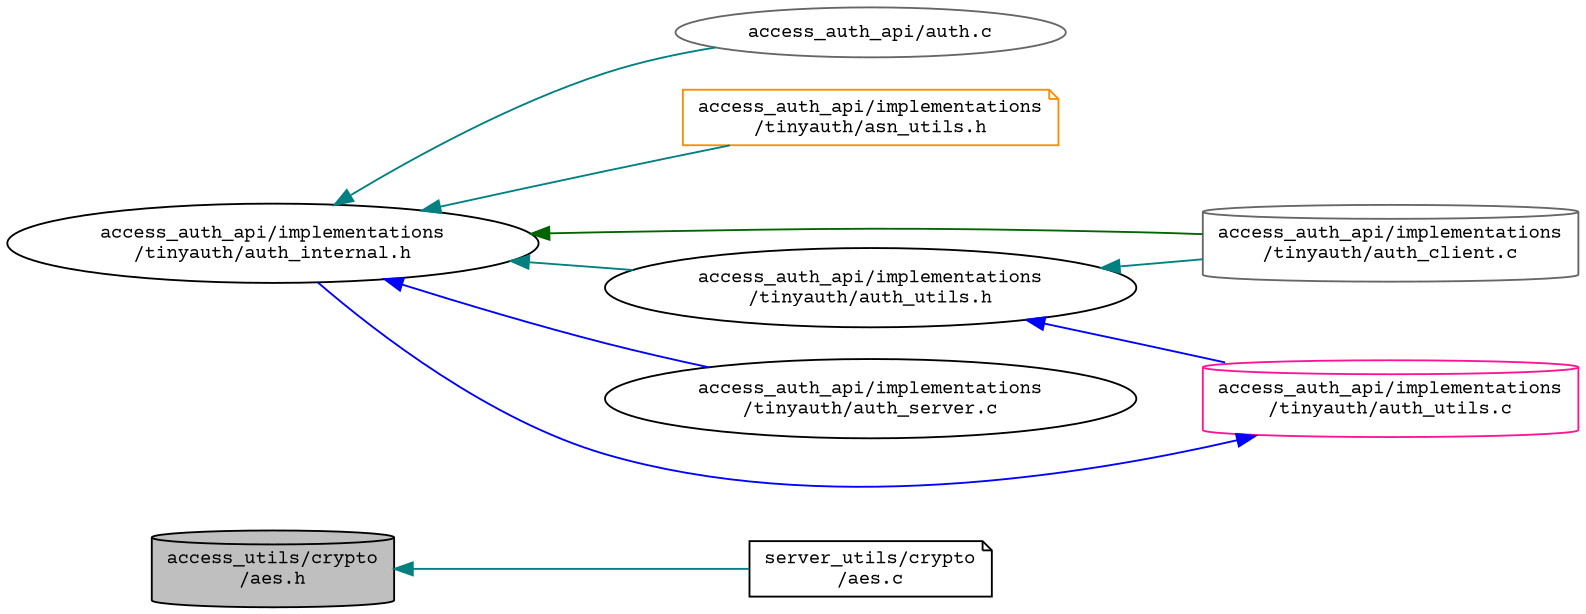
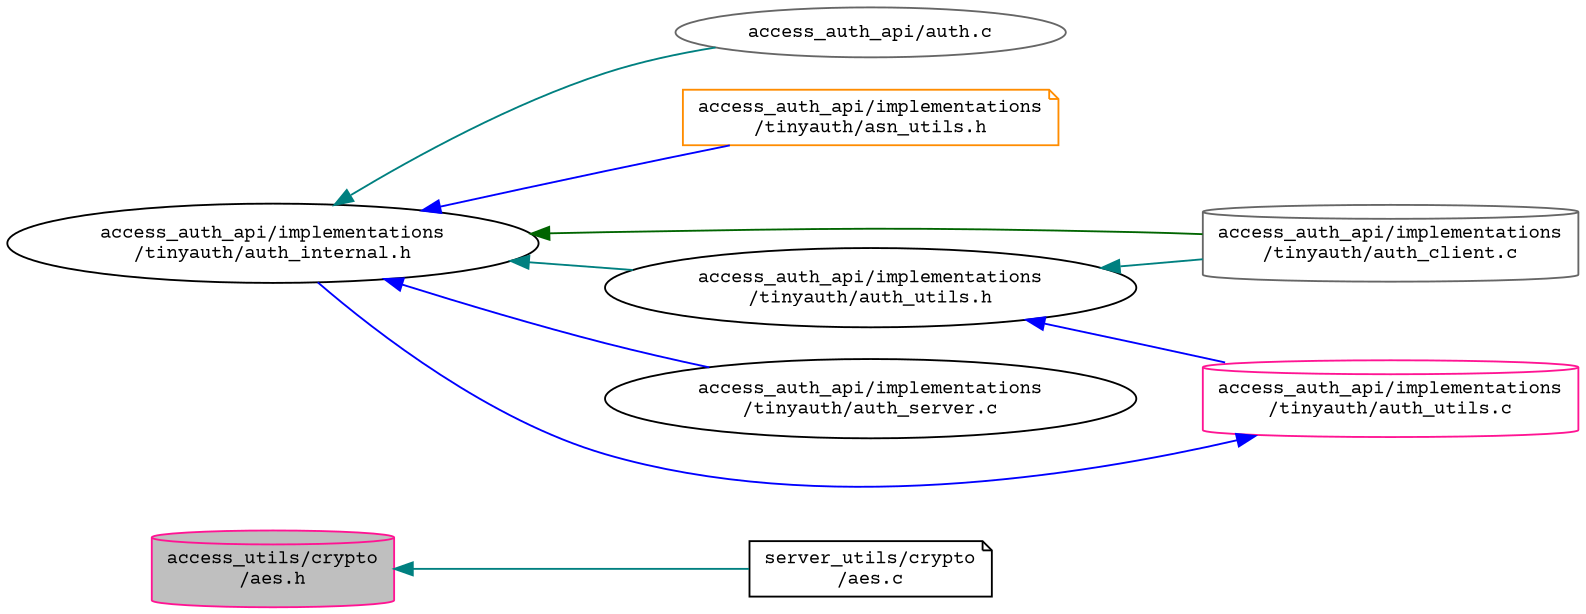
edge "access_auth_api/implementations /tinyauth/asn_utils.h" -> "access_auth_api/implementations /tinyauth/auth_internal.h": color teal -> blue
node "access_utils/crypto /aes.h": color black -> deeppink
